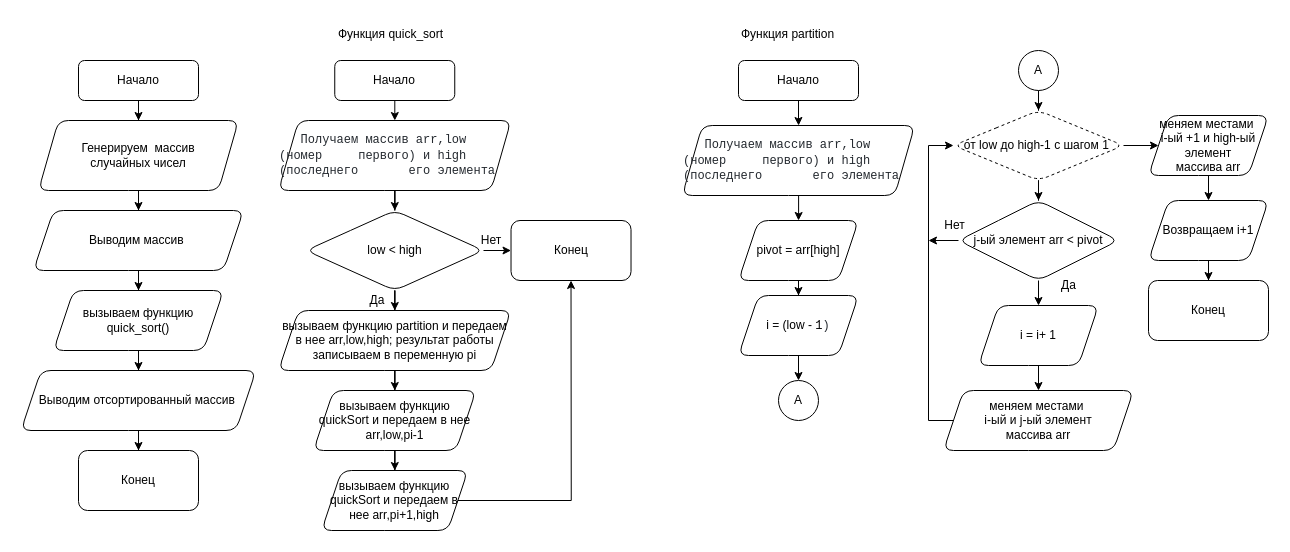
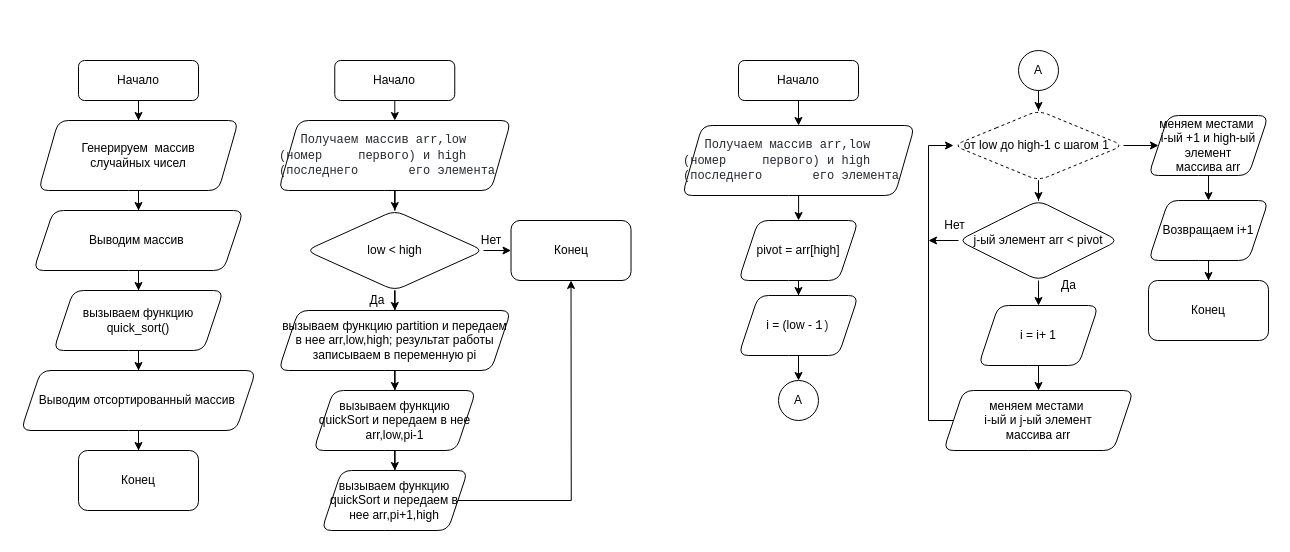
node "Функция quick_sort": removed
node "Функция partition": removed
